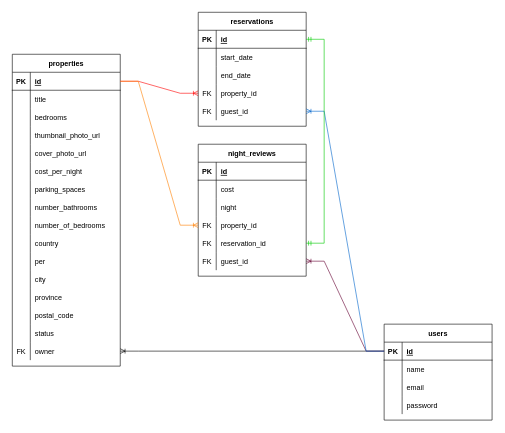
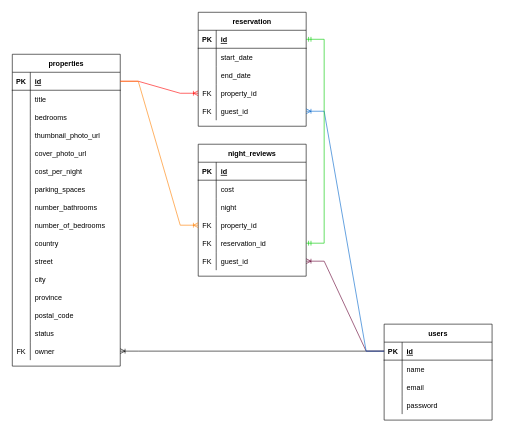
node "reservations": label "reservations" -> "reservation"
node "per": label "per" -> "street"
